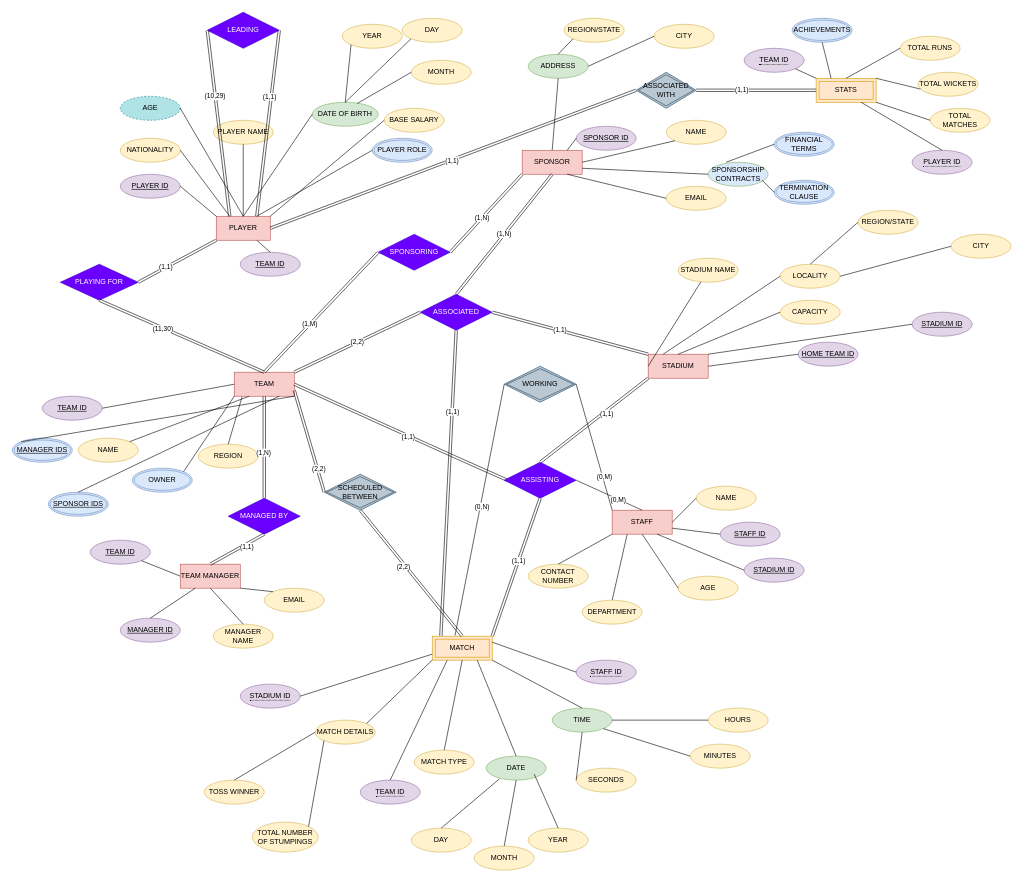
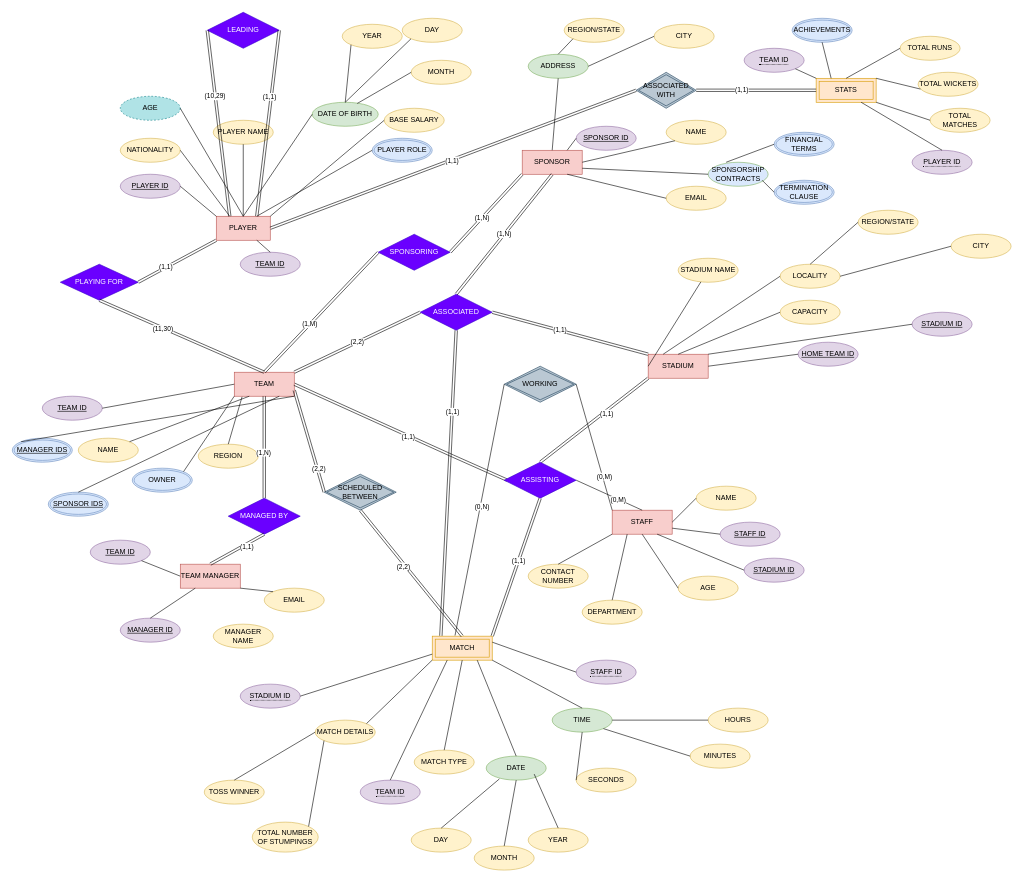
edge "TEAM MANAGER" -- "MANAGER NAME": removed
